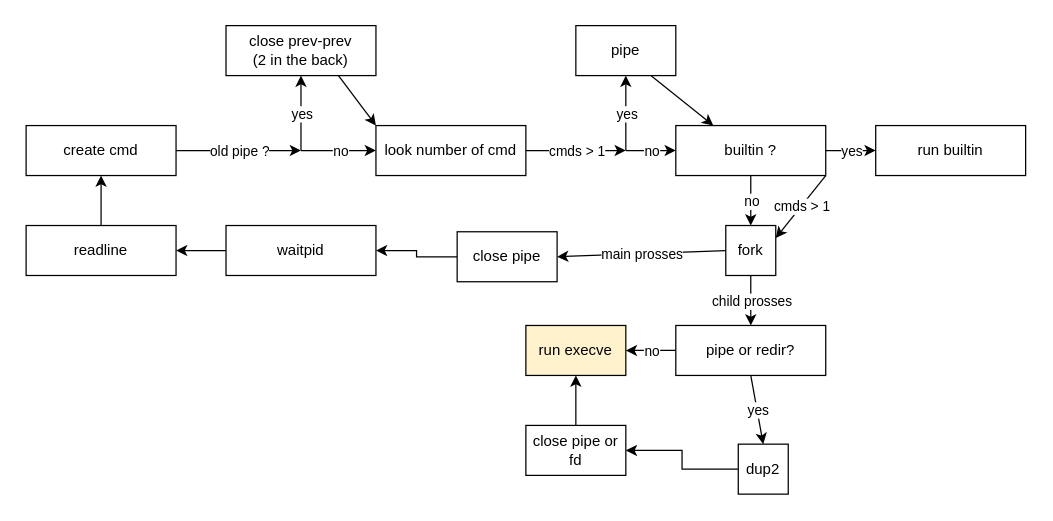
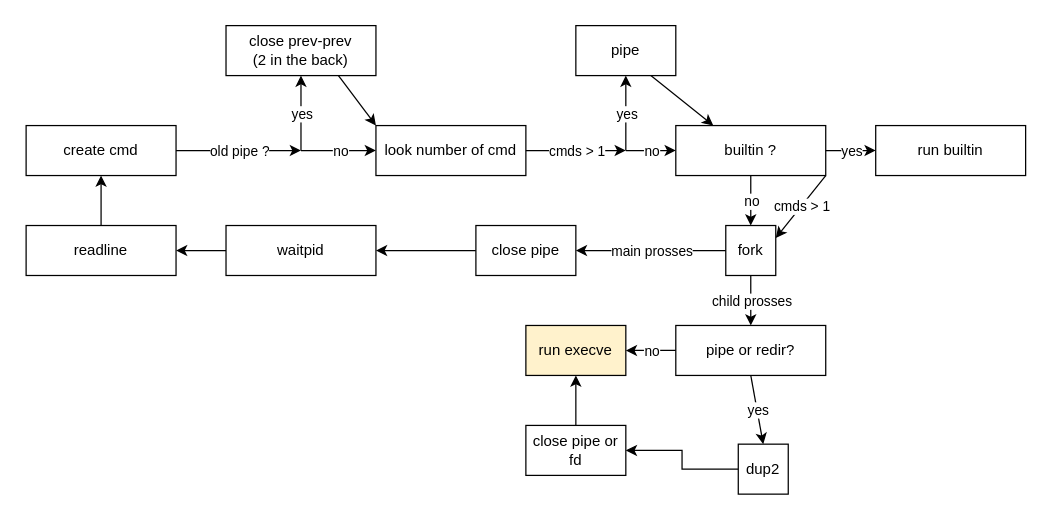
node "close pipe": moved (507, 257) -> (526, 251)
